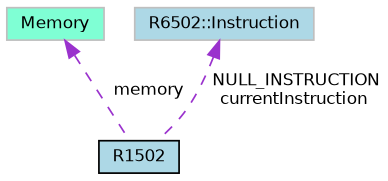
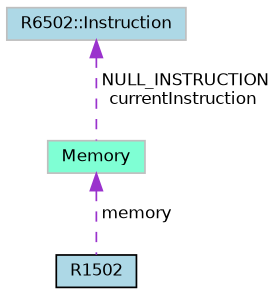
edge "R1502" -> "R6502::Instruction": now "Memory" -> "R6502::Instruction"
